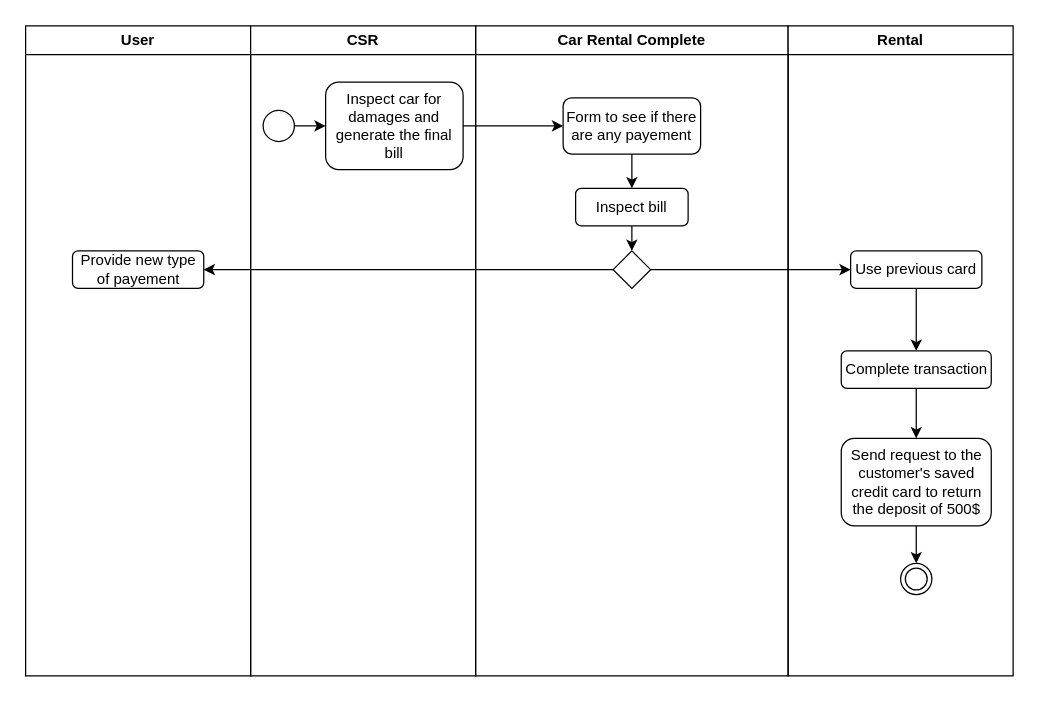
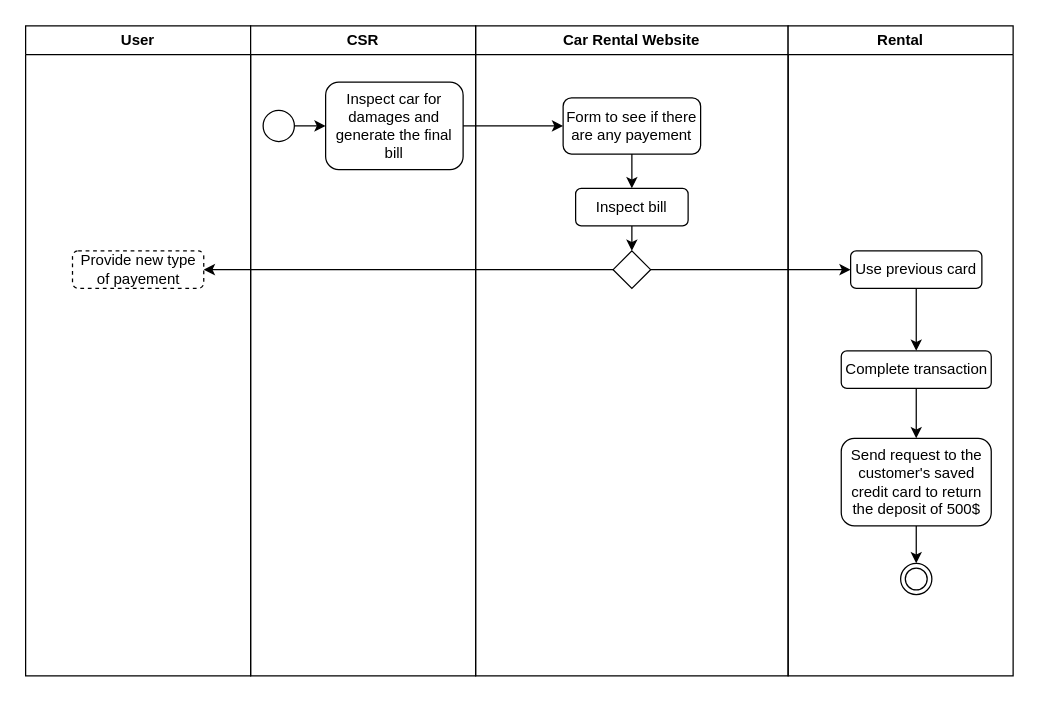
node "Car Rental Complete": label "Car Rental Complete" -> "Car Rental Website"
node "Provide new type of payement": style solid -> dashed
